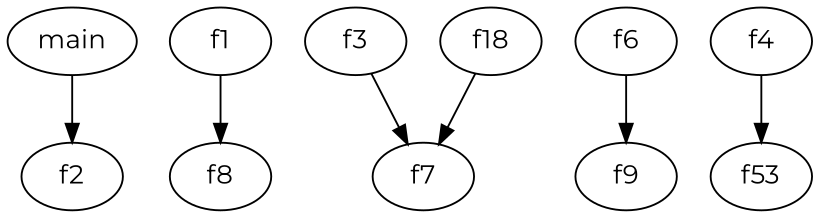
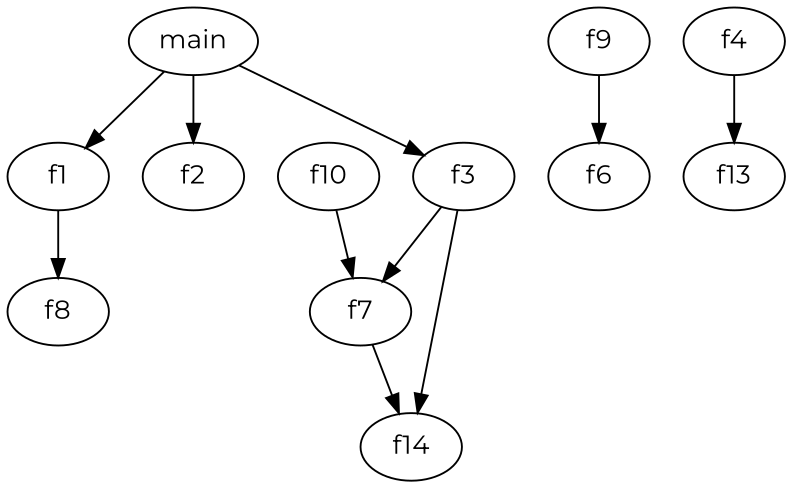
node "f18": label "f18" -> "f10"
edge "f6" -> "f9": reversed
edge "main" -> "f1": added
edge "main" -> "f3": added
node "f53": label "f53" -> "f13"
node "f14": added
